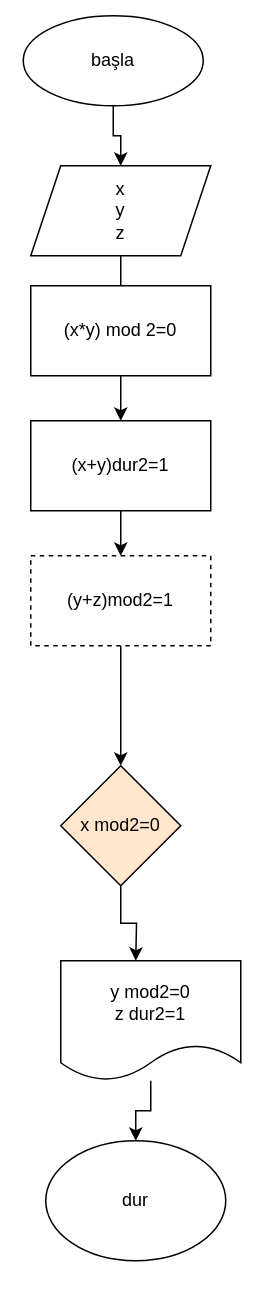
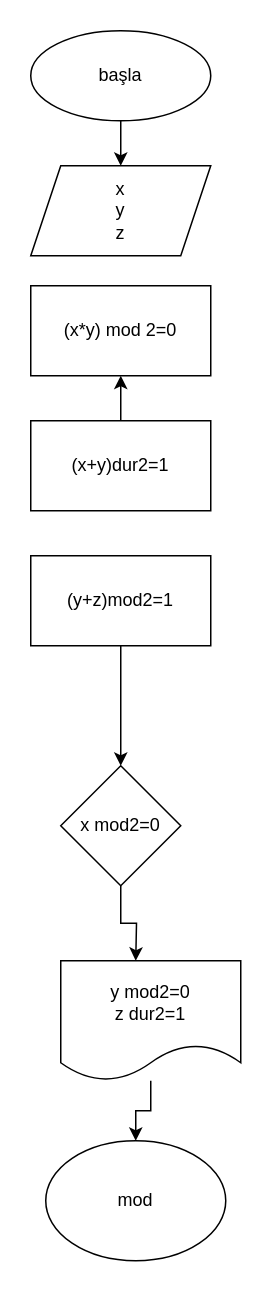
node "başla": moved (113, 61) -> (121, 76)
edge "x y z" -> "(x+y)dur2=1": removed
edge "(x+y)dur2=1" -> "(y+z)mod2=1": now "(x+y)dur2=1" -> "(x*y) mod 2=0"
node "(y+z)mod2=1": style dashed -> solid
node "x mod2=0": fillcolor #ffe6cc -> #ffffff
node "dur": label "dur" -> "mod"
